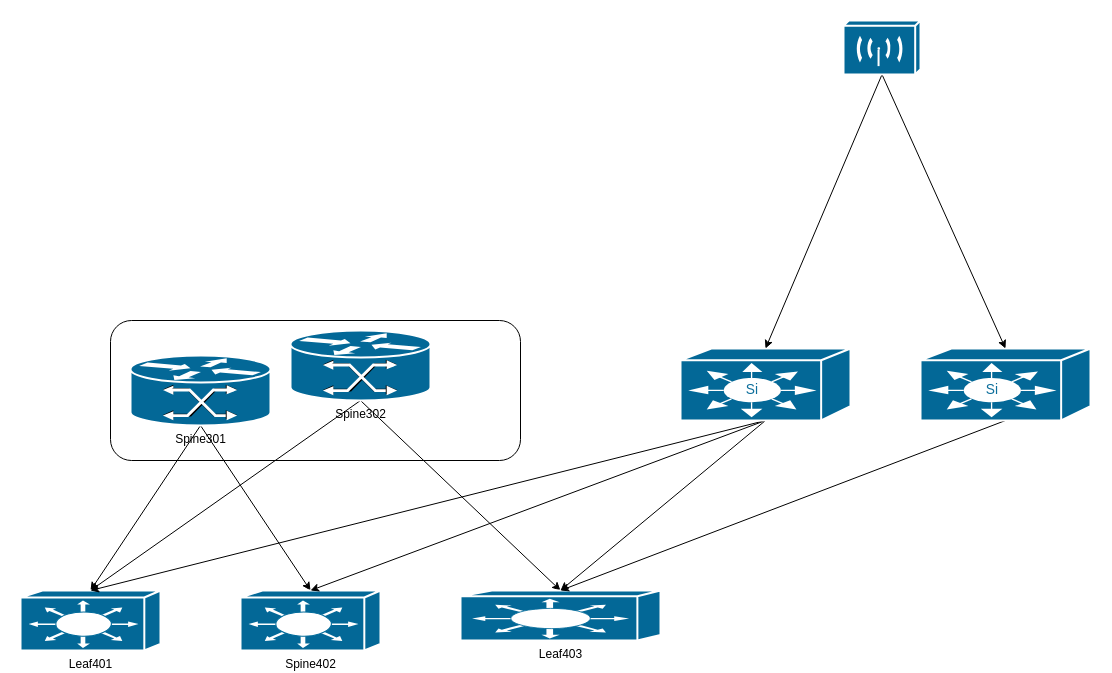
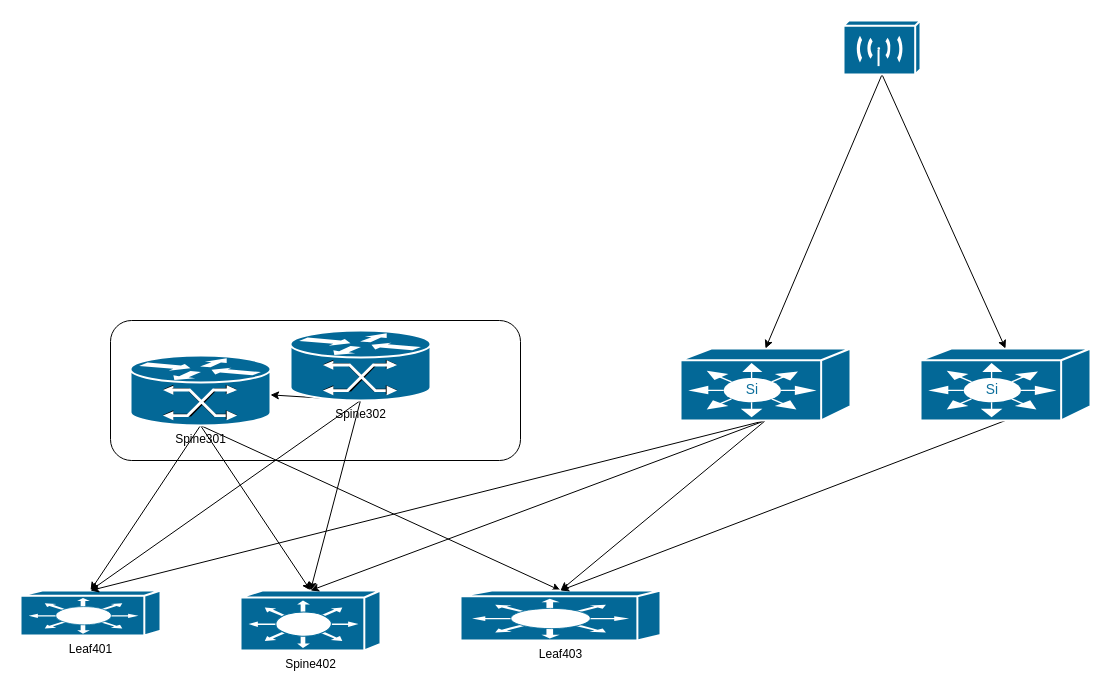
edge "Spine302" -> "Spine402": added
edge "Spine302" -> "Leaf403": now "Spine302" -> "Spine301"
edge "Spine301" -> "Leaf403": added
node "Leaf401": size 140x60 -> 140x45
